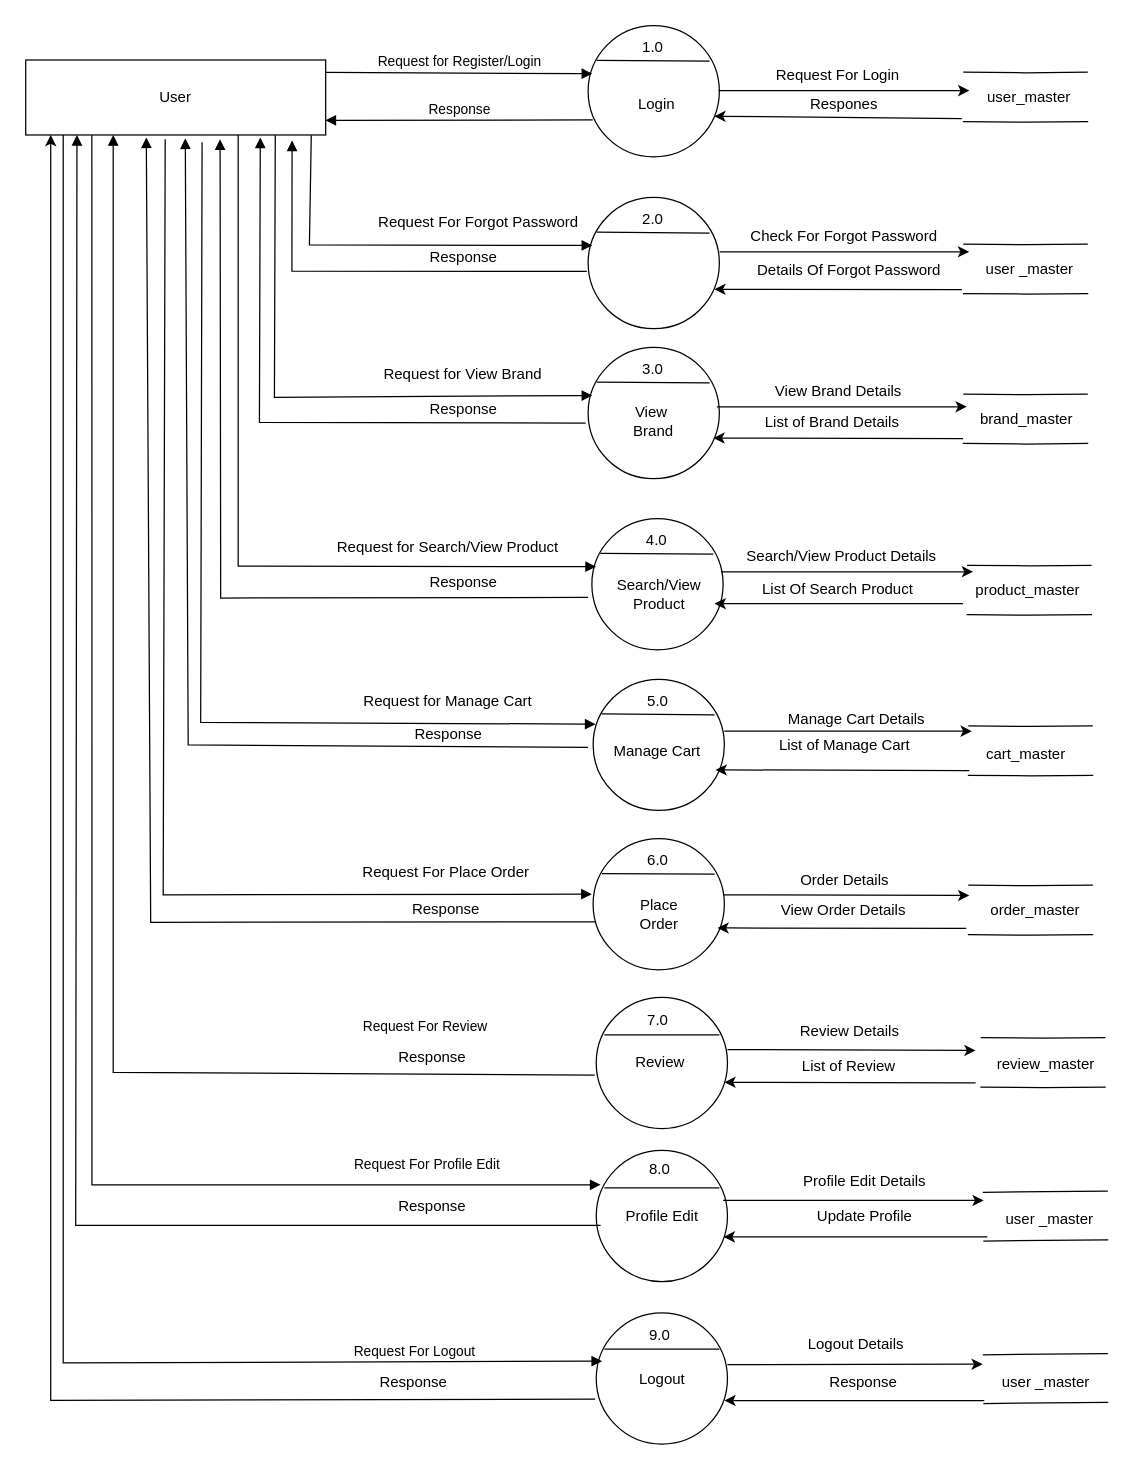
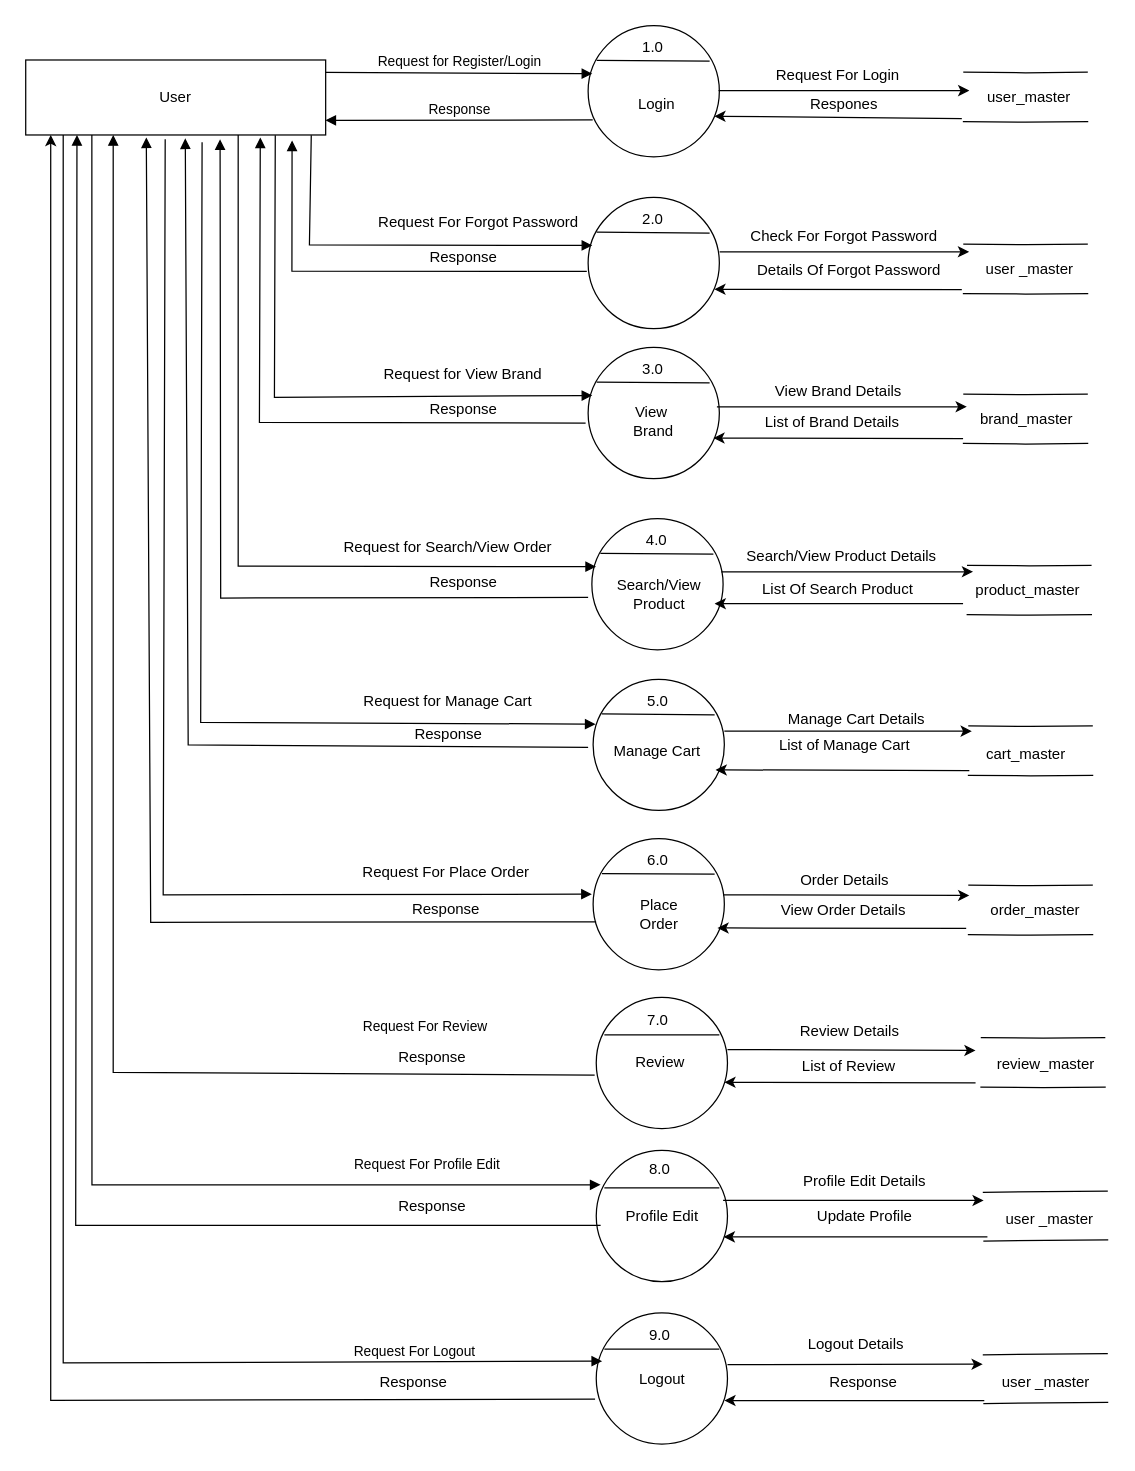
node "Request for Search/View Product": label "Request for Search/View Product" -> "Request for Search/View Order"
